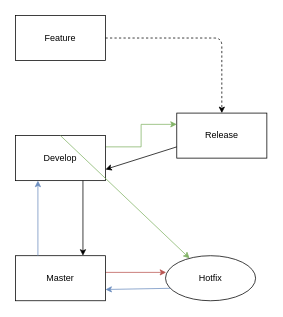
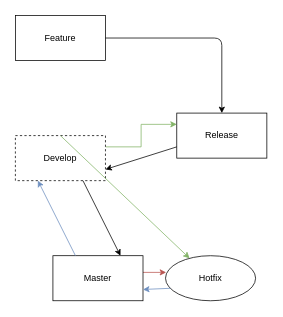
edge "Feature" -> "Release": style dashed -> solid
node "Develop": style solid -> dashed
node "Master": moved (60, 278) -> (98, 278)
